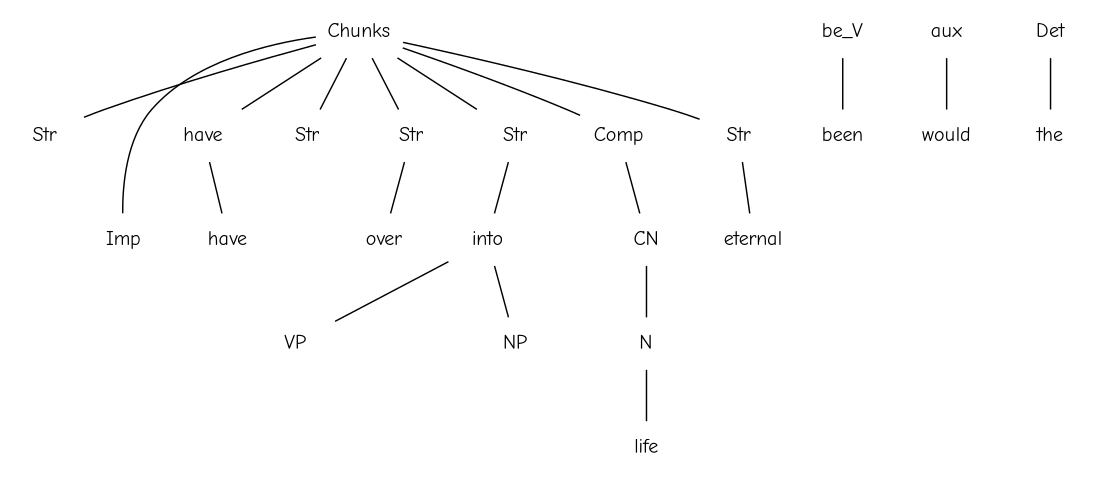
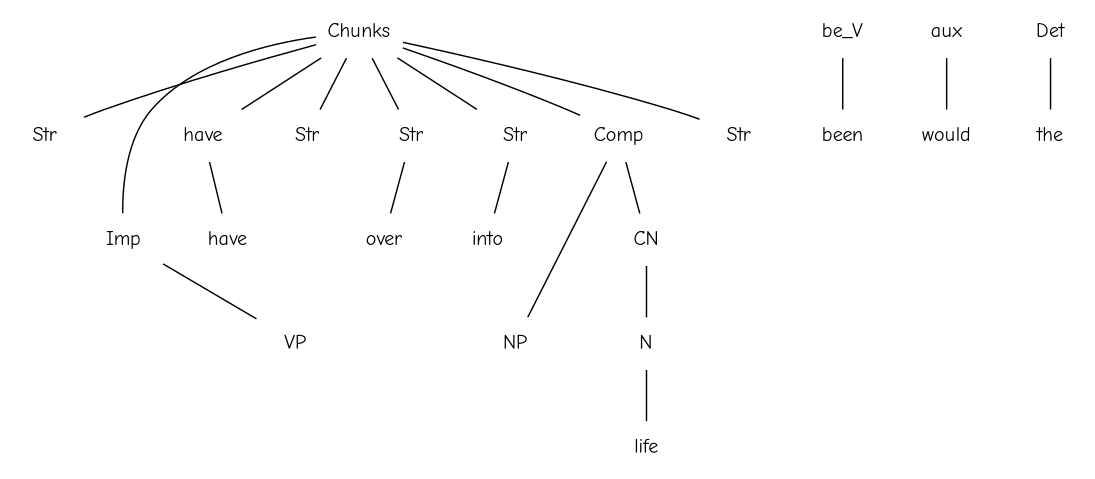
node "eternal": removed
edge "into" -- "VP": now "Imp" -- "VP"
edge "into" -- "NP": now "Comp" -- "NP"
